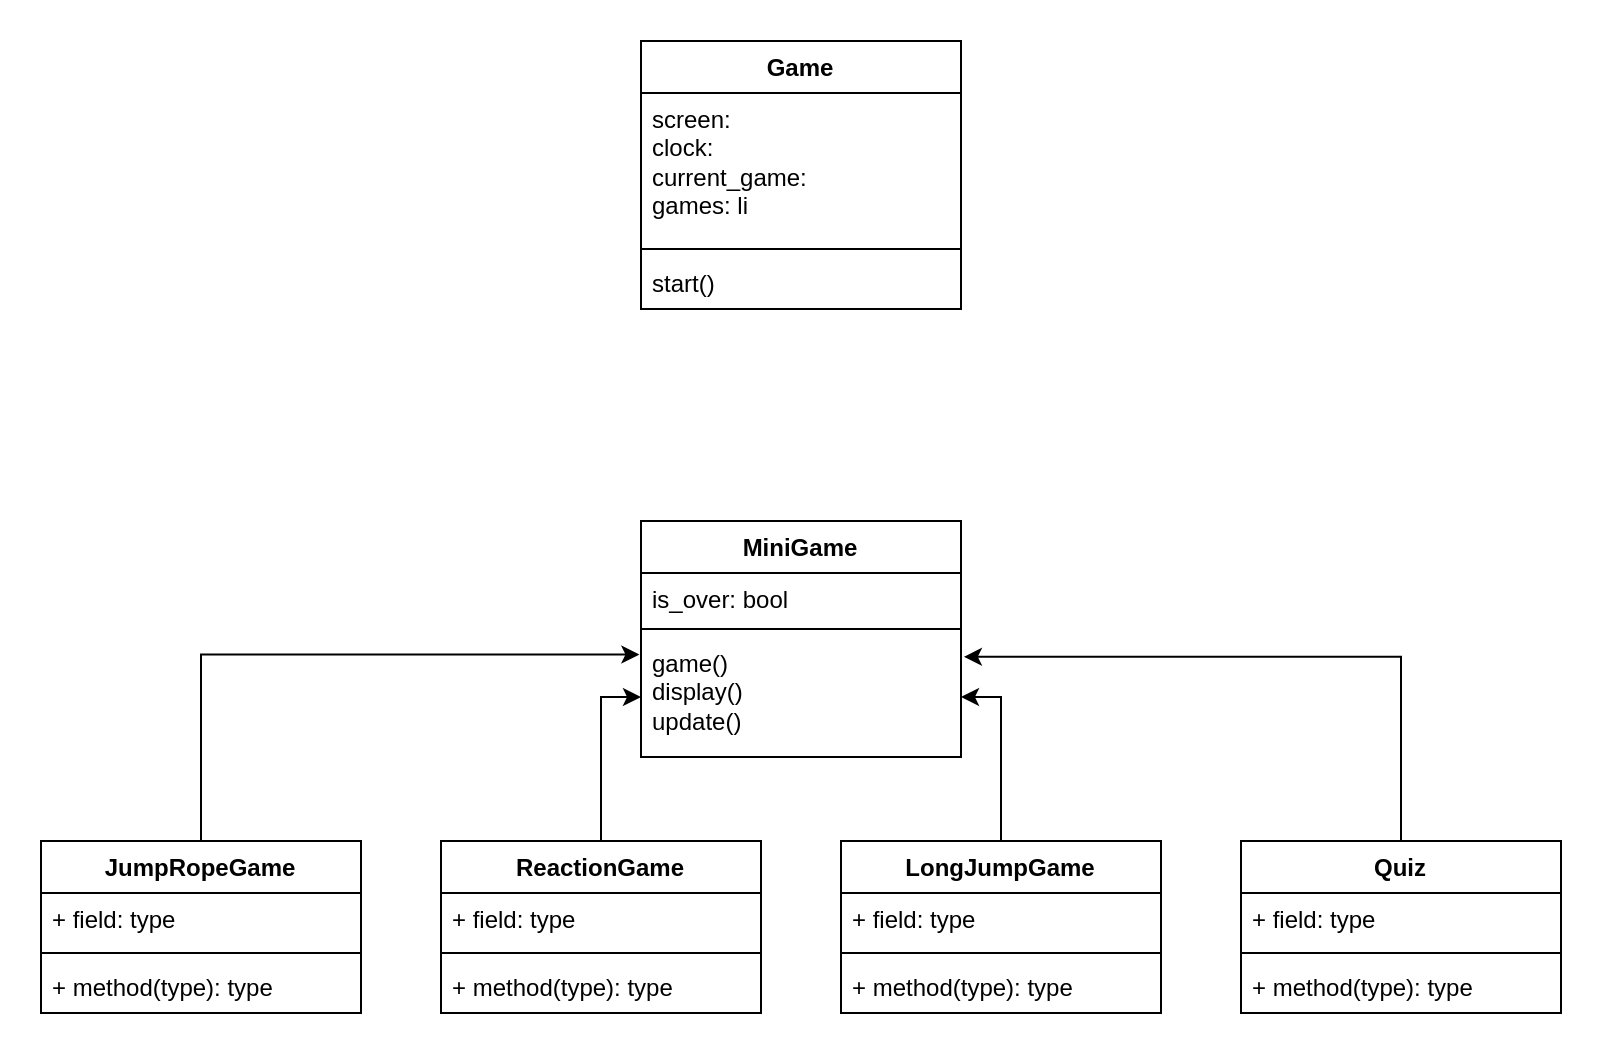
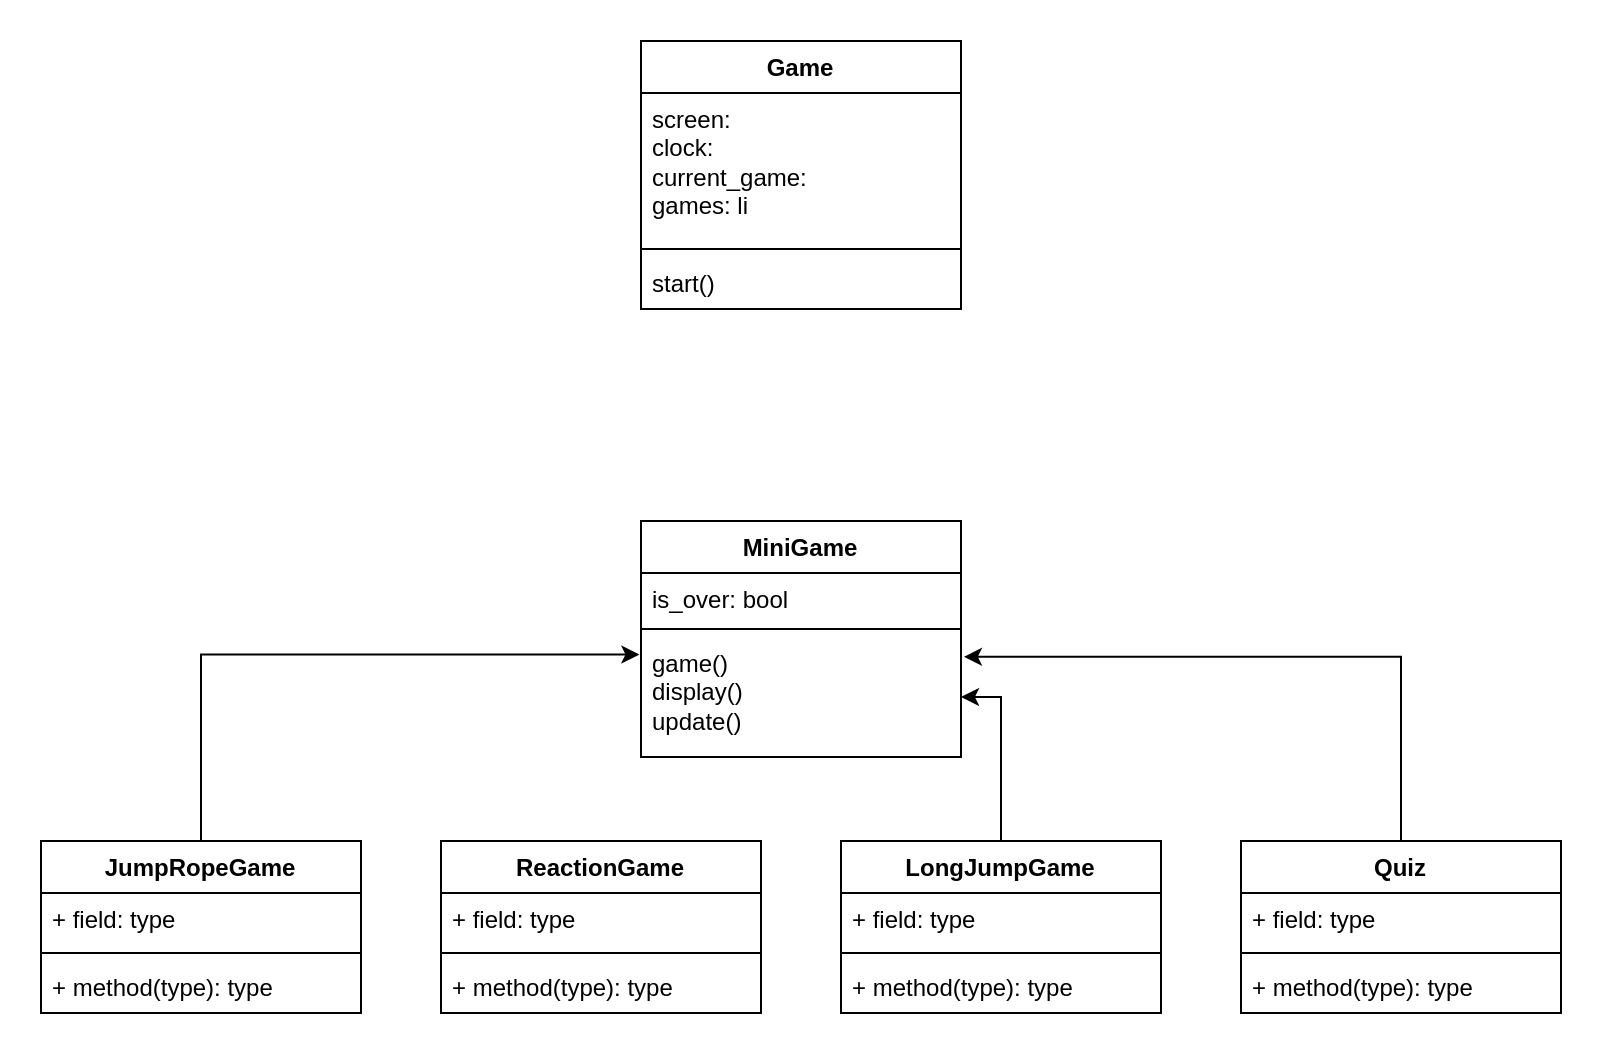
edge "ReactionGame" -> "game() display() update()": removed
